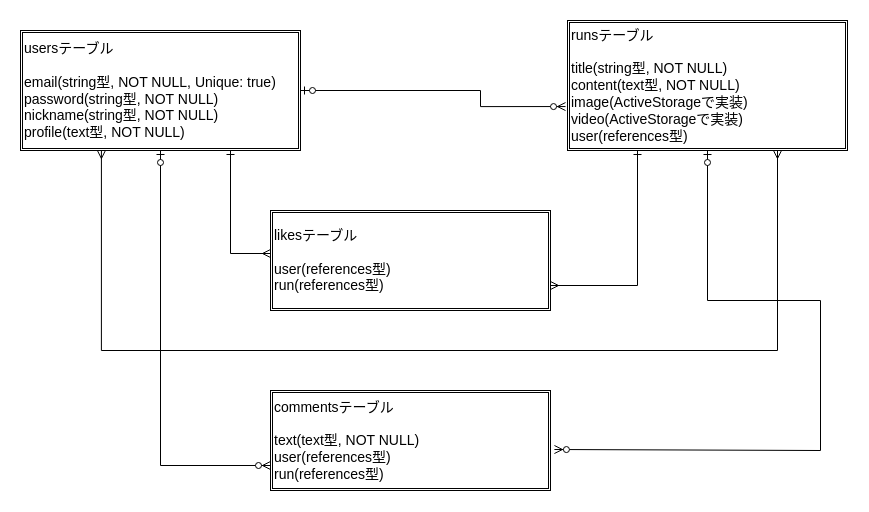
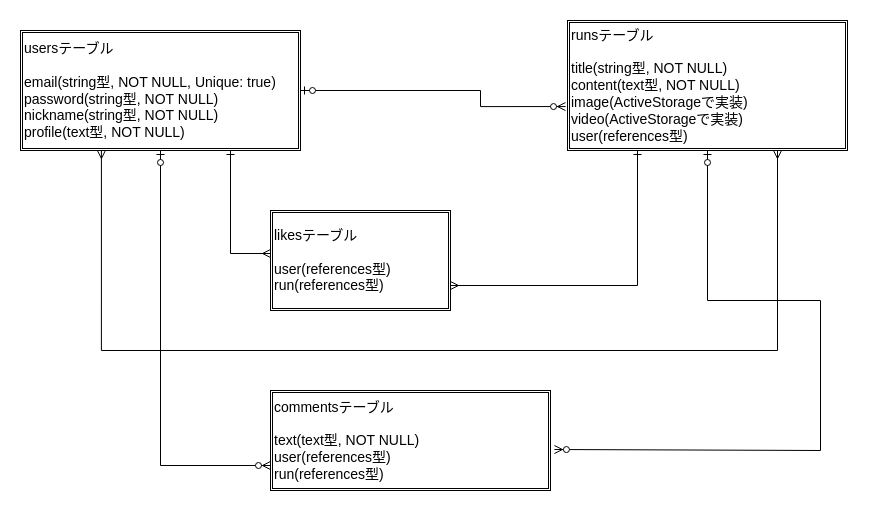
node "likesテーブル user(references型) run(references型)": size 280x100 -> 180x100
